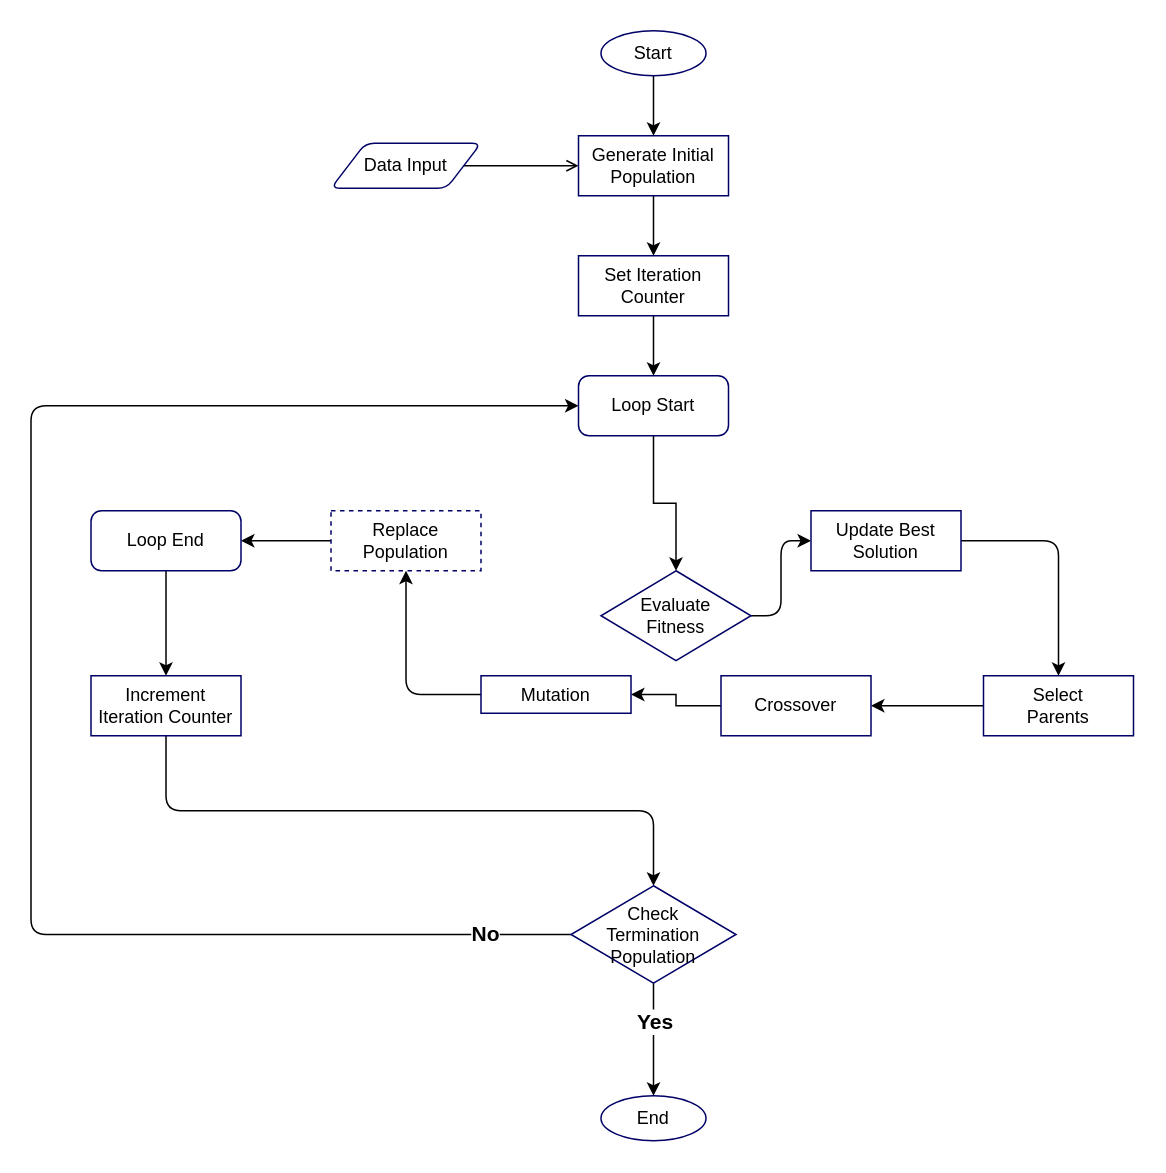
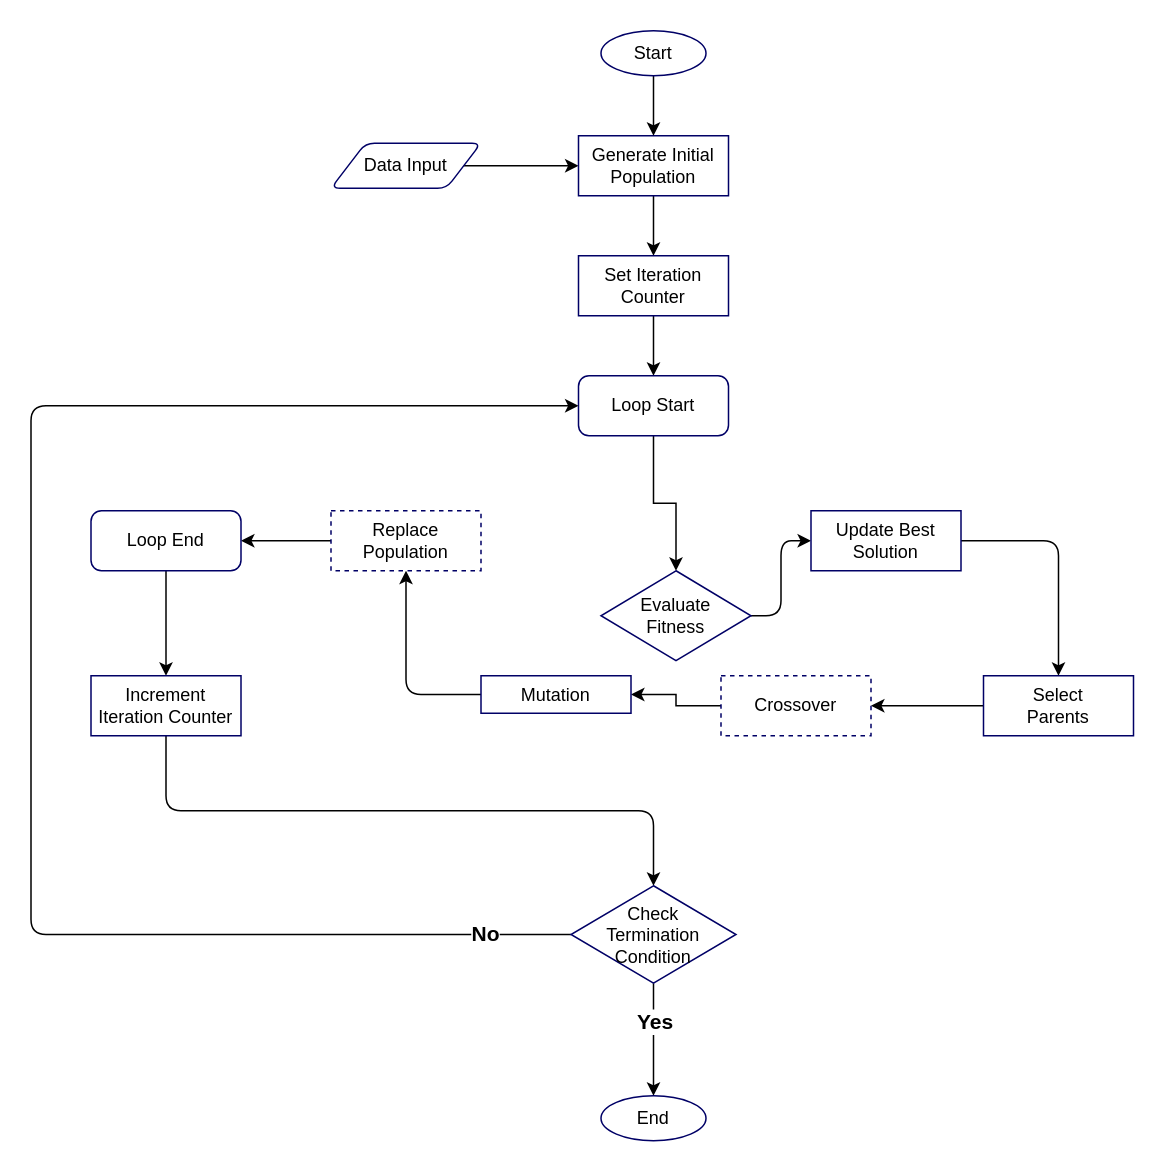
edge "Data Input" -> "Generate Initial Population": arrowhead open -> classic
node "Crossover": style solid -> dashed
node "Check Termination Population": label "Check Termination Population" -> "Check Termination Condition"
